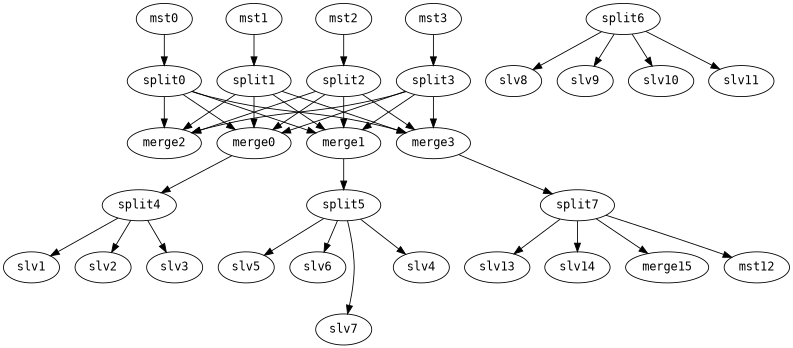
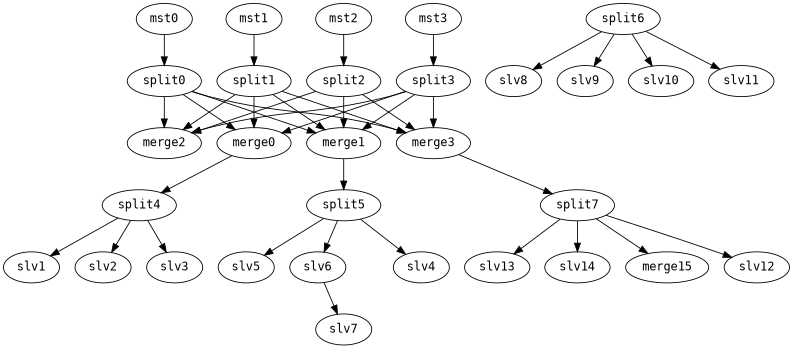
edge "split2" -> "merge0": removed
edge "split5" -> "slv7": now "slv6" -> "slv7"
node "mst12": label "mst12" -> "slv12"
